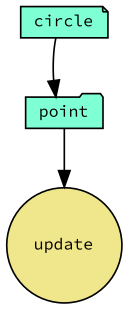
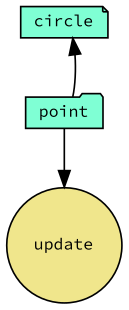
edge "circle" -> "point": reversed
